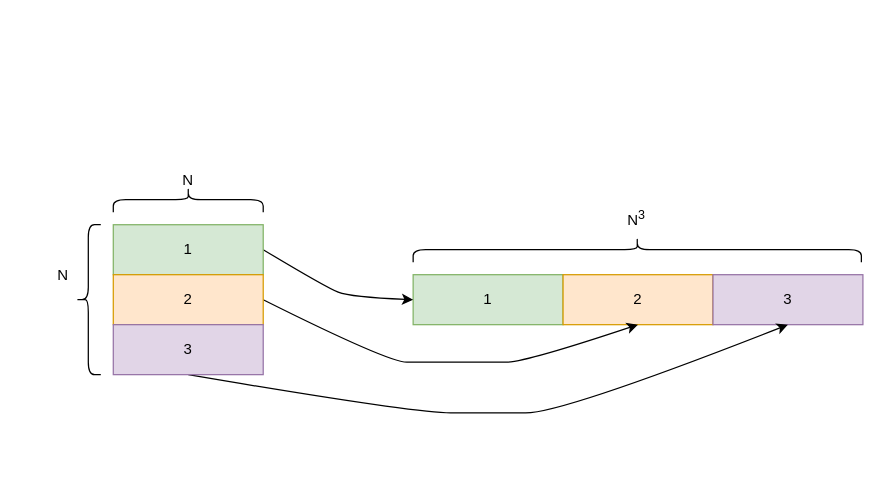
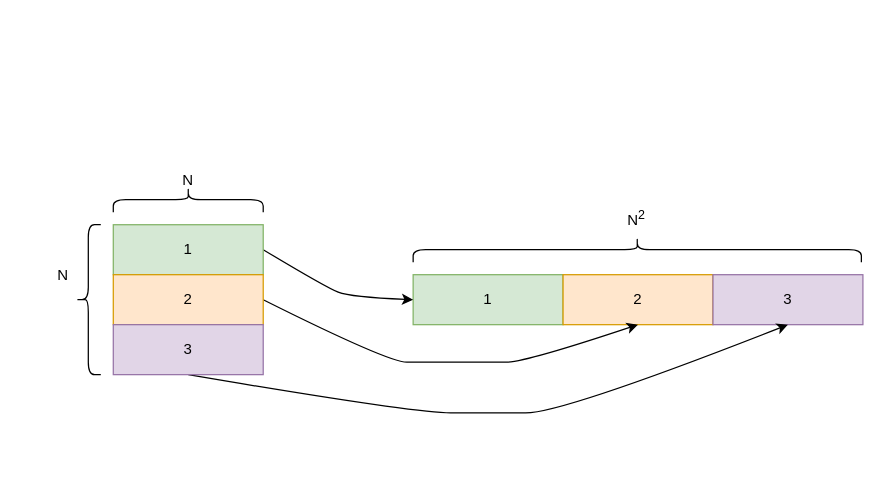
node "N3": label "N3" -> "N2"
